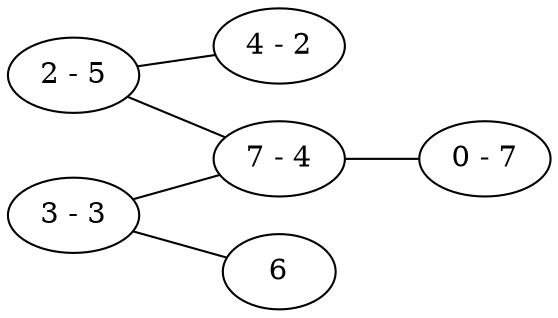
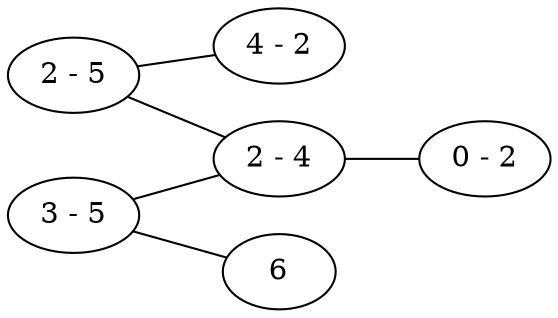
node "7 - 4": label "7 - 4" -> "2 - 4"
node "0 - 7": label "0 - 7" -> "0 - 2"
node "3 - 3": label "3 - 3" -> "3 - 5"
